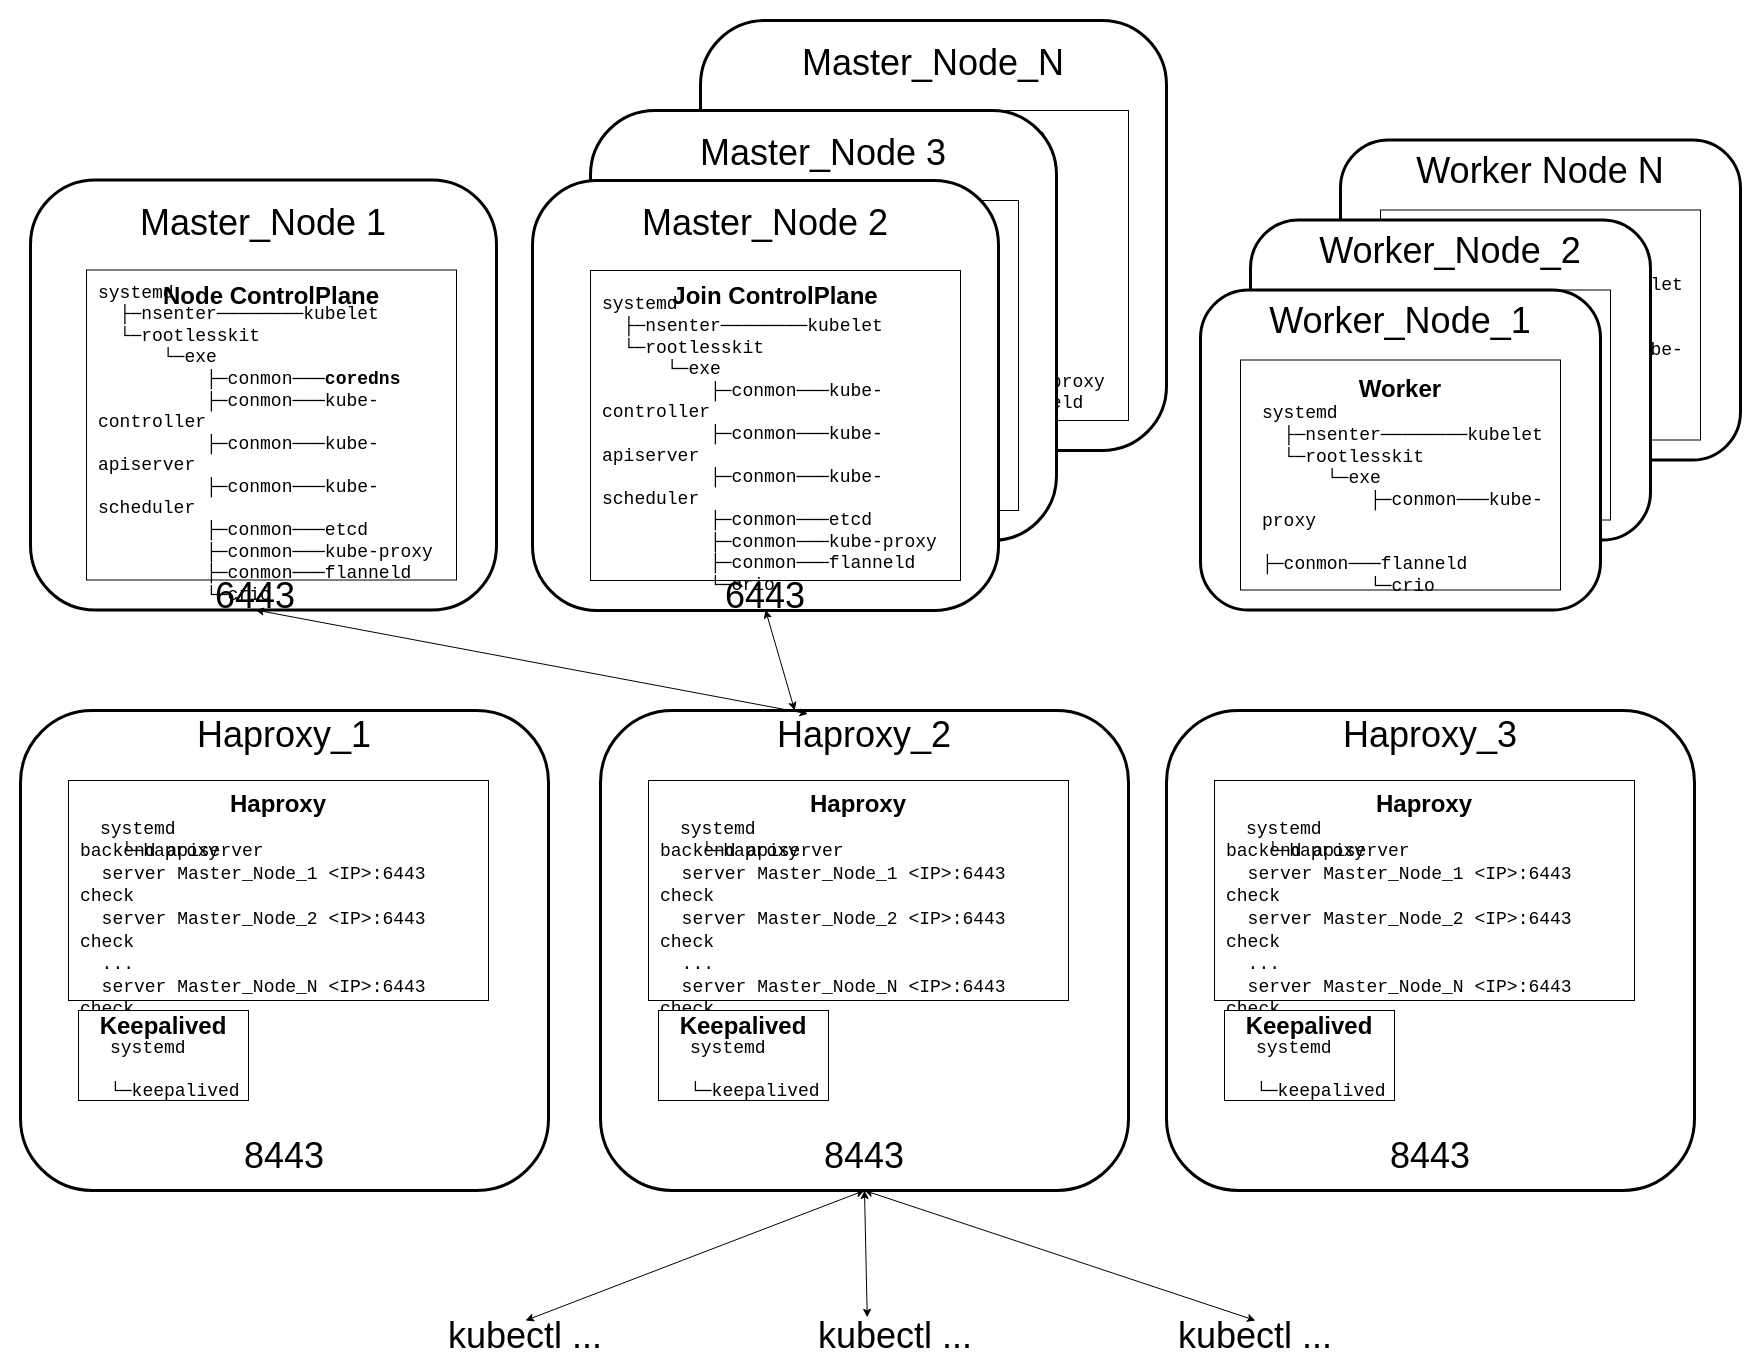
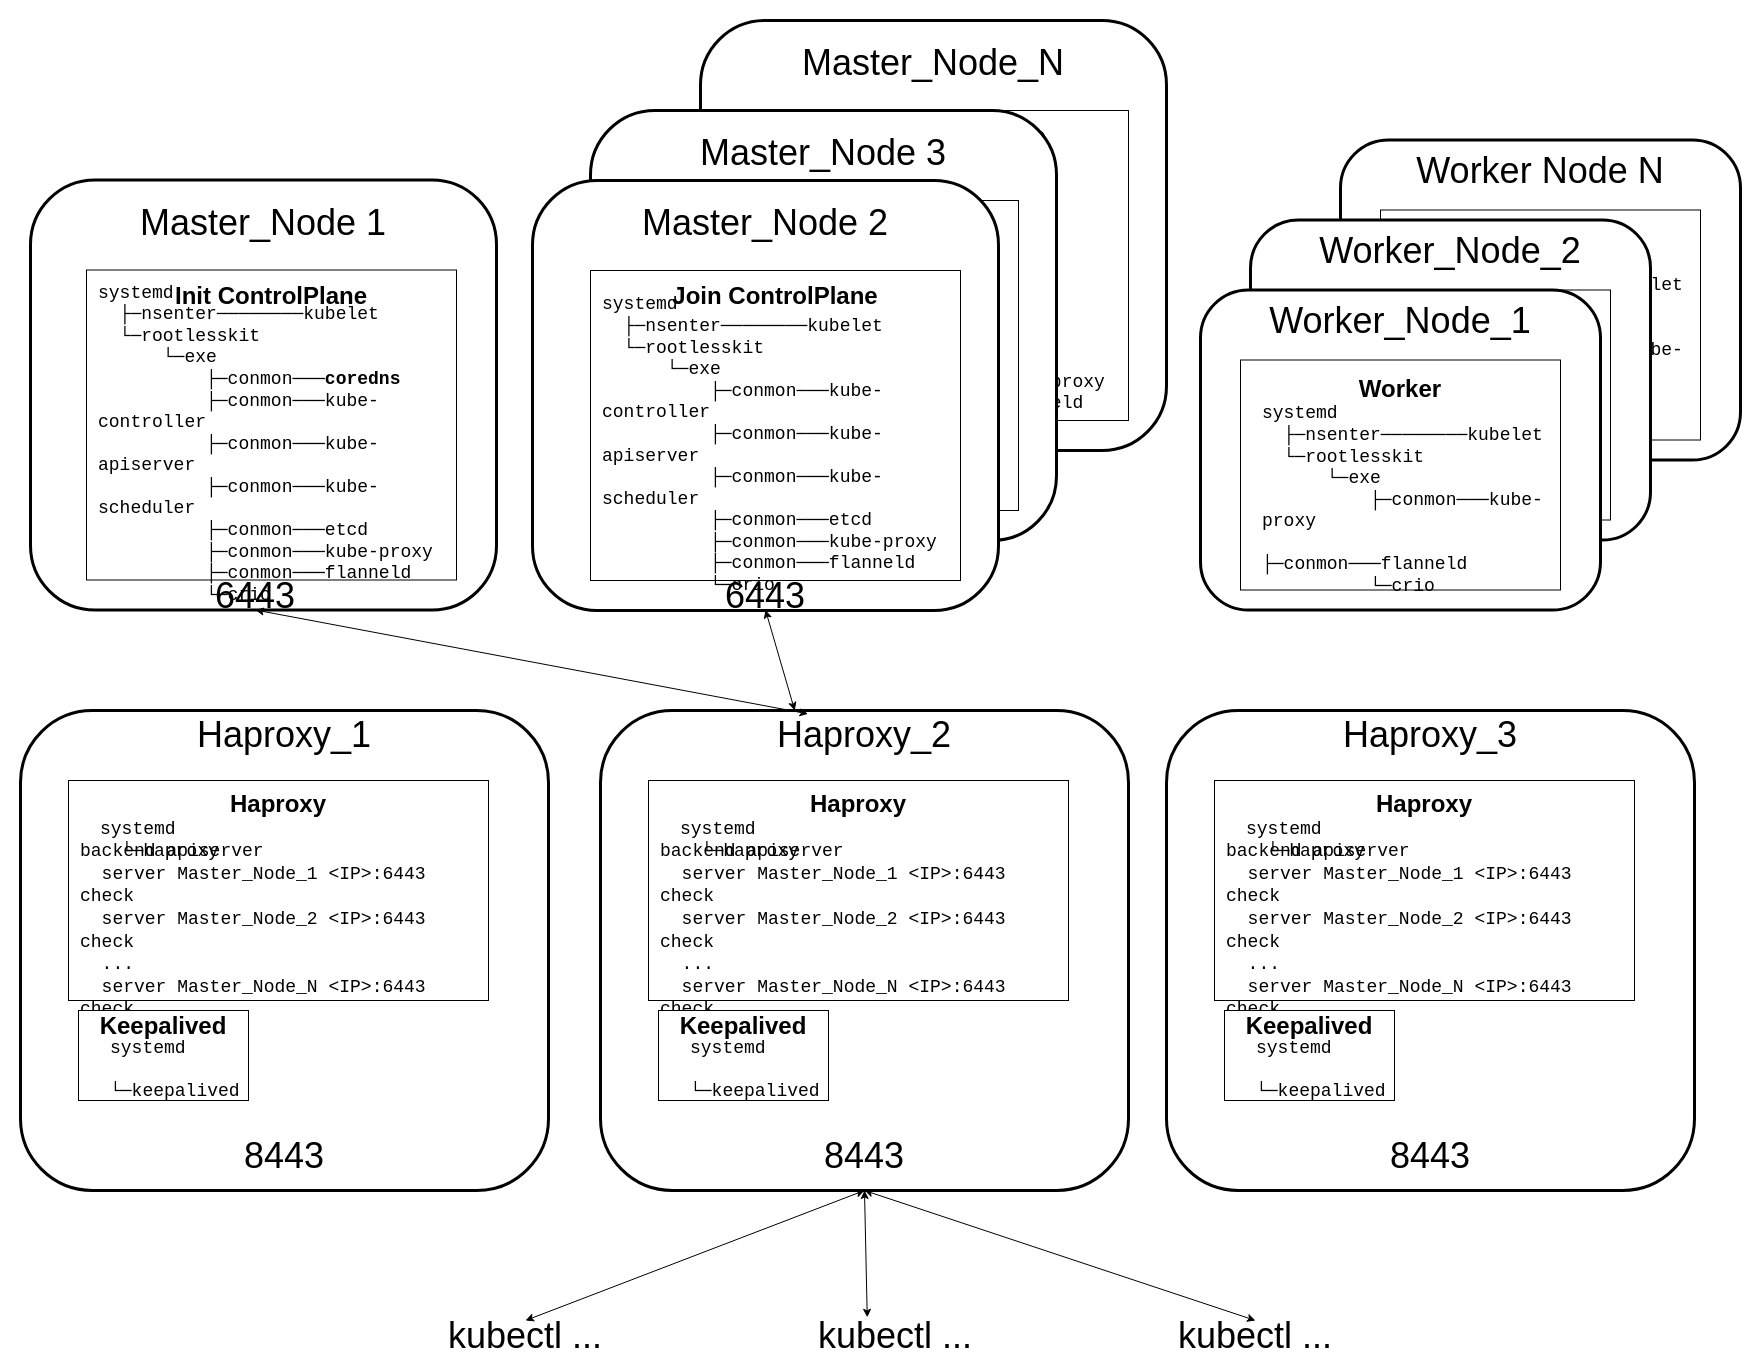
node "Node ControlPlane": label "Node ControlPlane" -> "Init ControlPlane"
